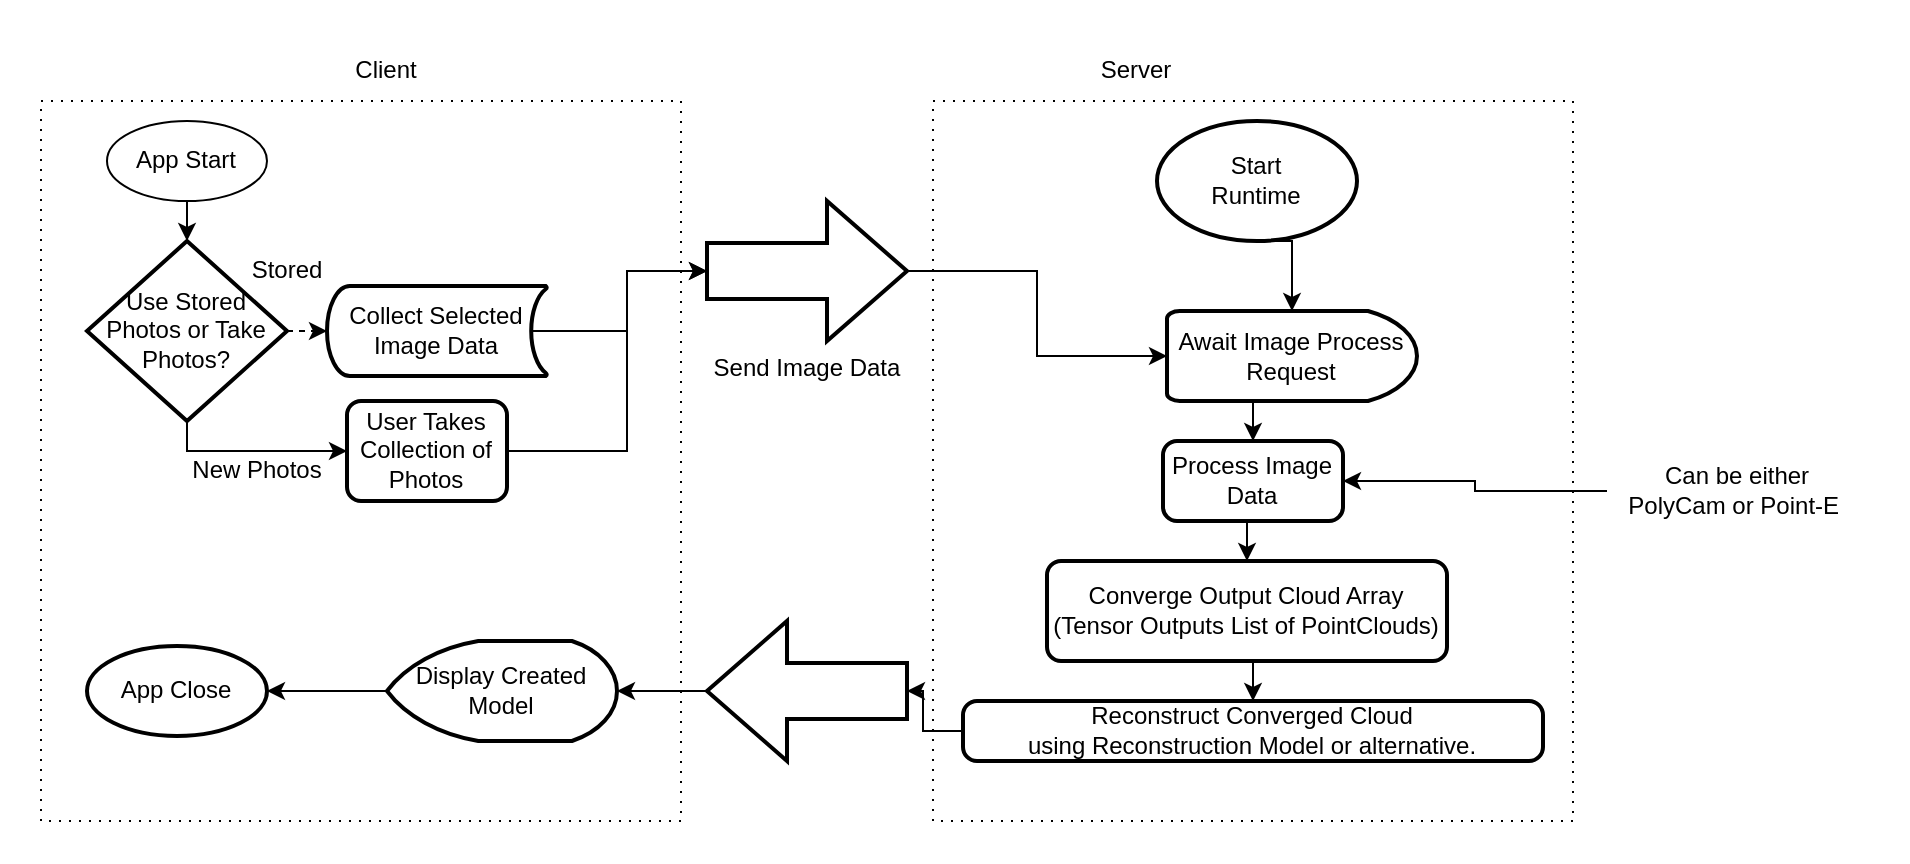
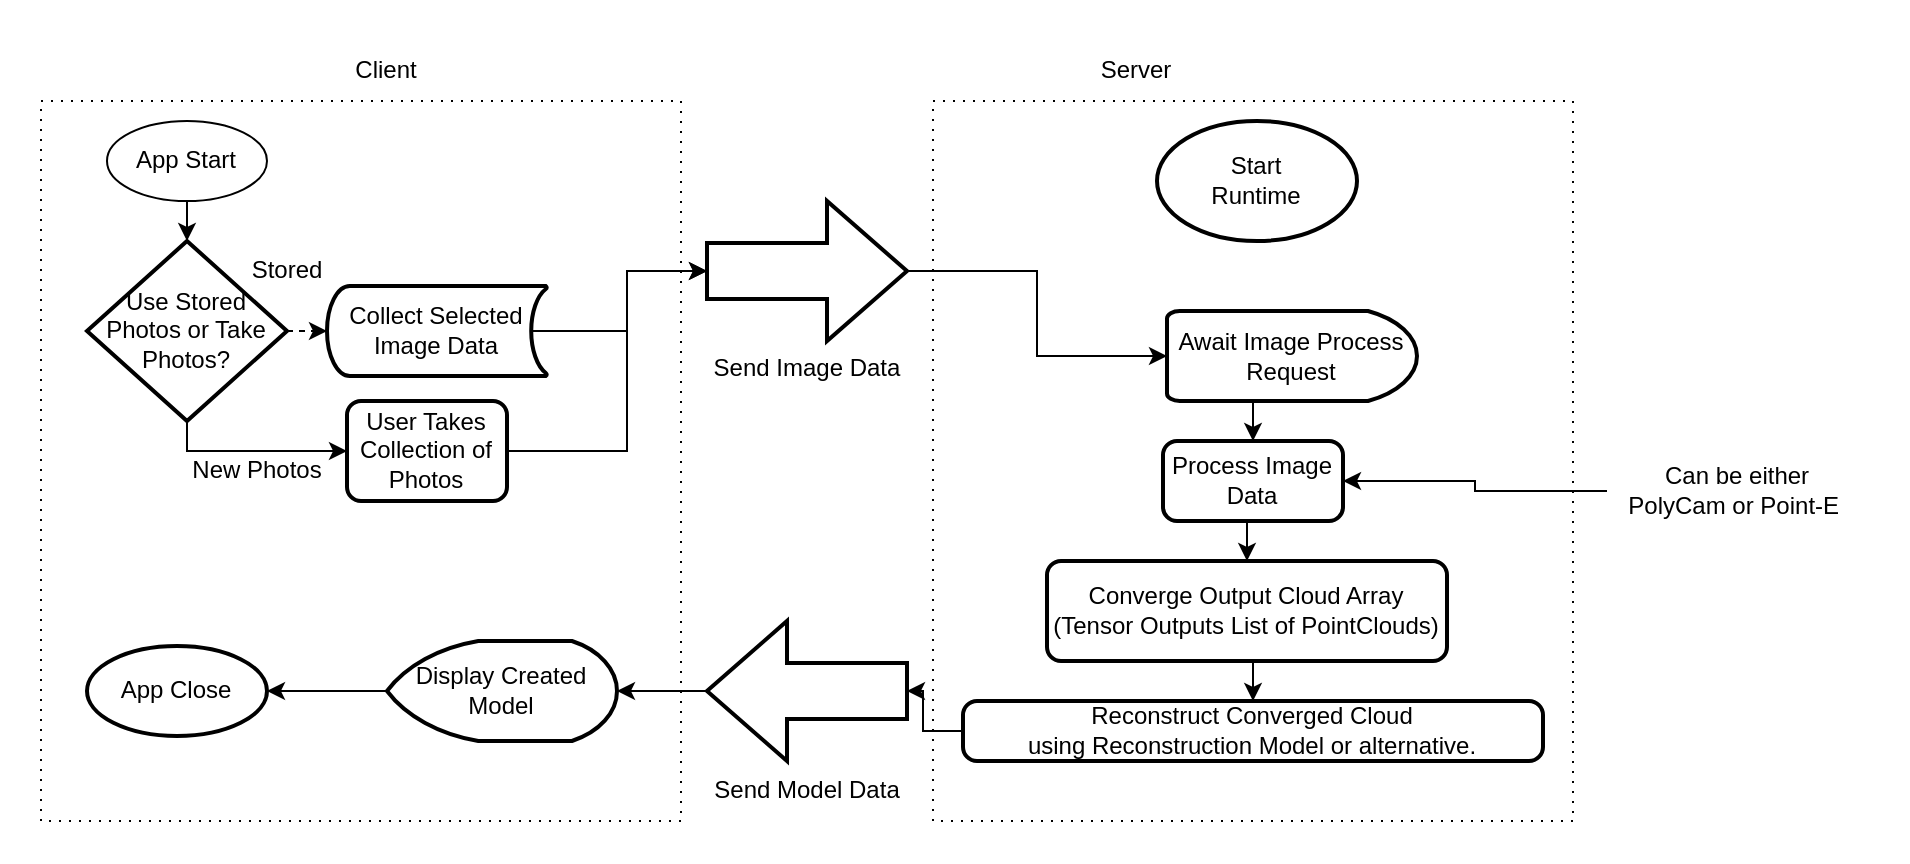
edge "Start Runtime" -> "Await Image Process Request": removed
node "Send Model Data": added
